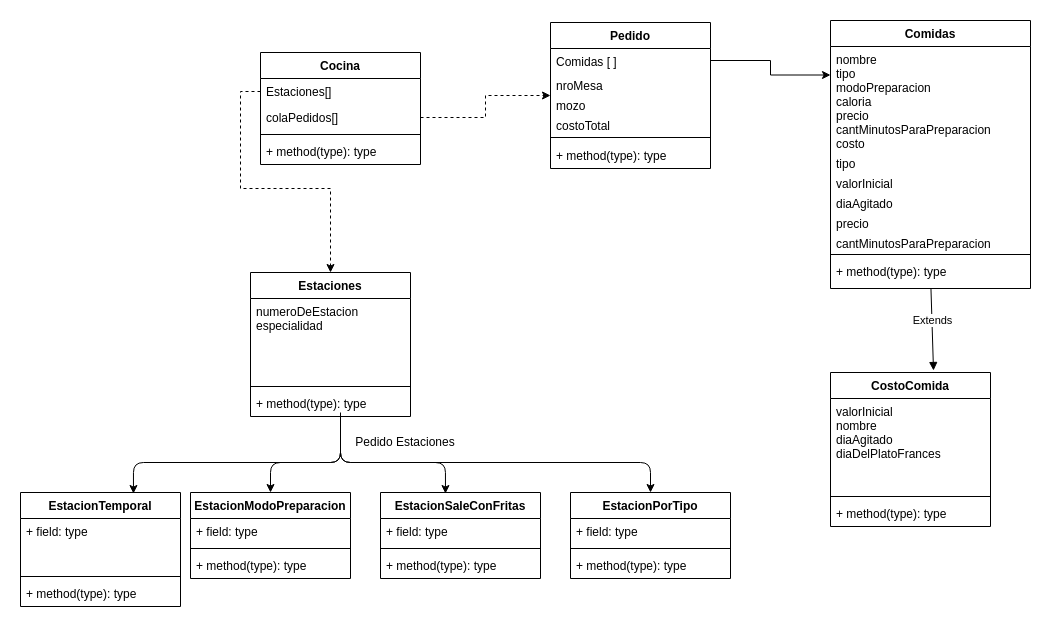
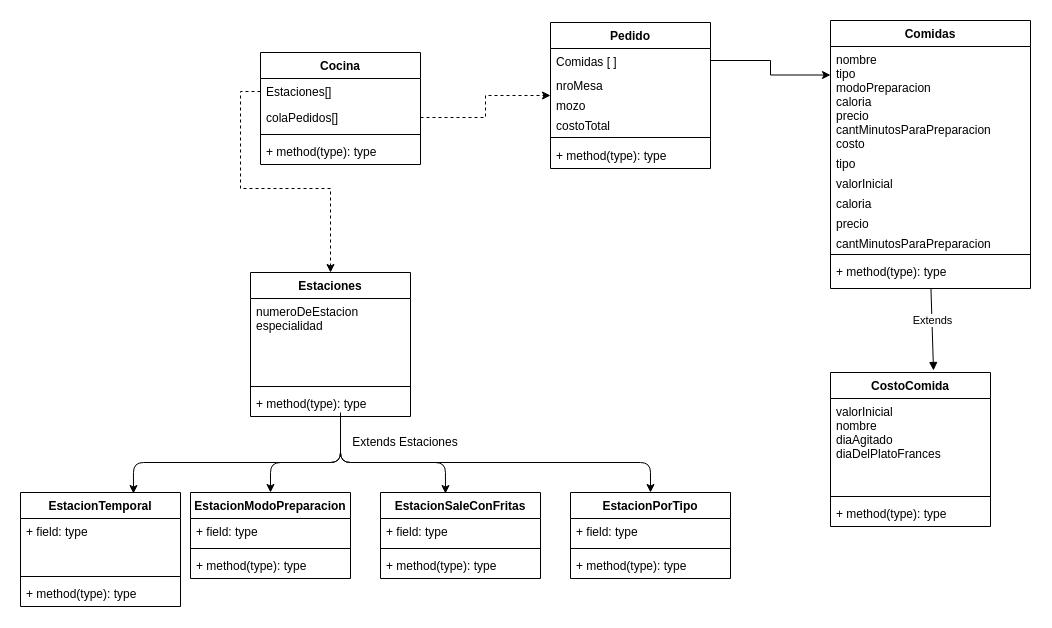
node "diaAgitado": label "diaAgitado" -> "caloria"
node "Pedido Estaciones": label "Pedido Estaciones" -> "Extends Estaciones"
